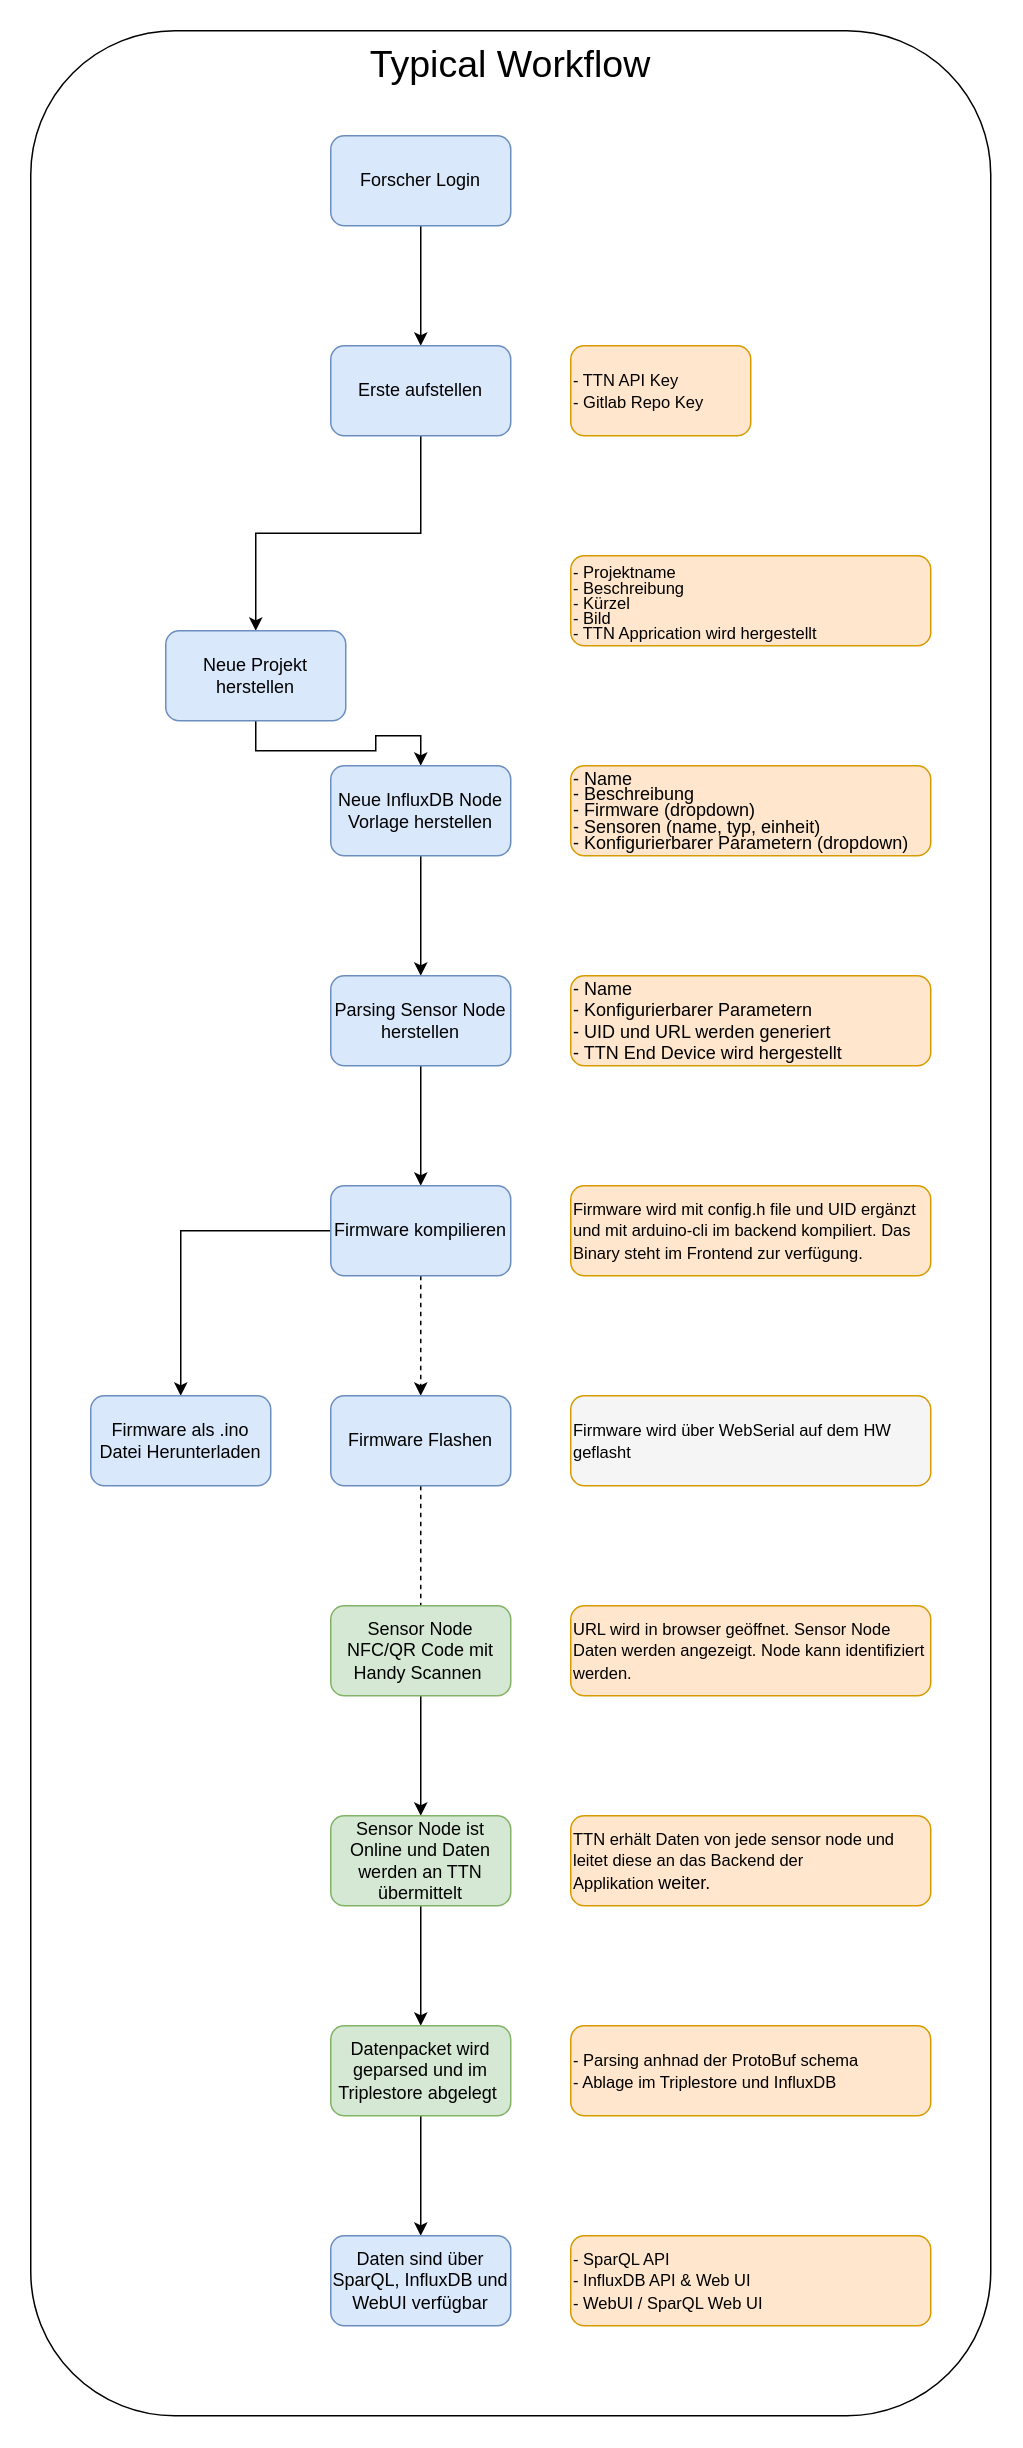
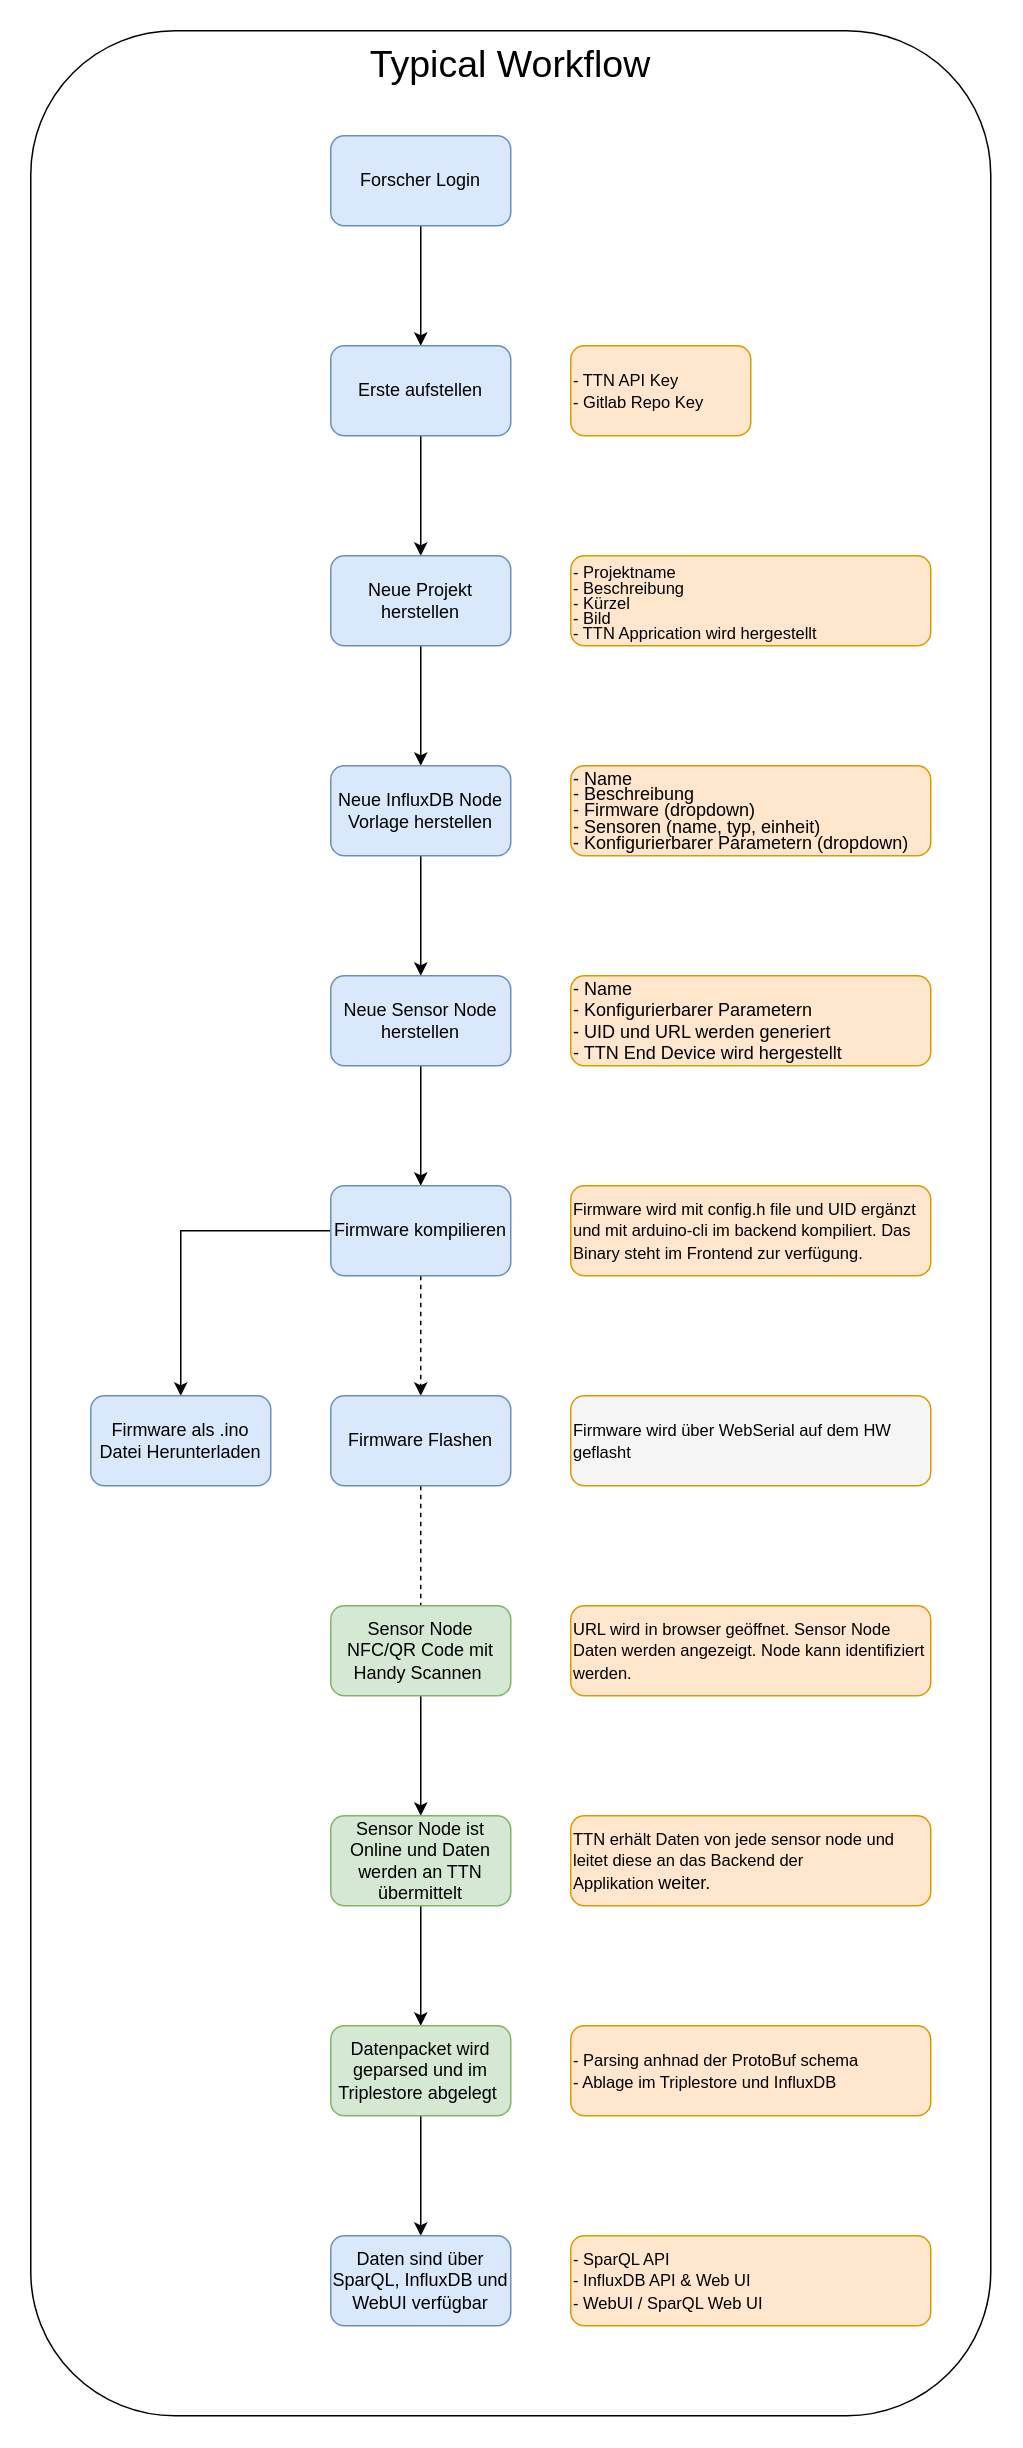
node "Neue Projekt herstellen": moved (256, 676) -> (421, 601)
node "Parsing Sensor Node herstellen": label "Parsing Sensor Node herstellen" -> "Neue Sensor Node herstellen"
